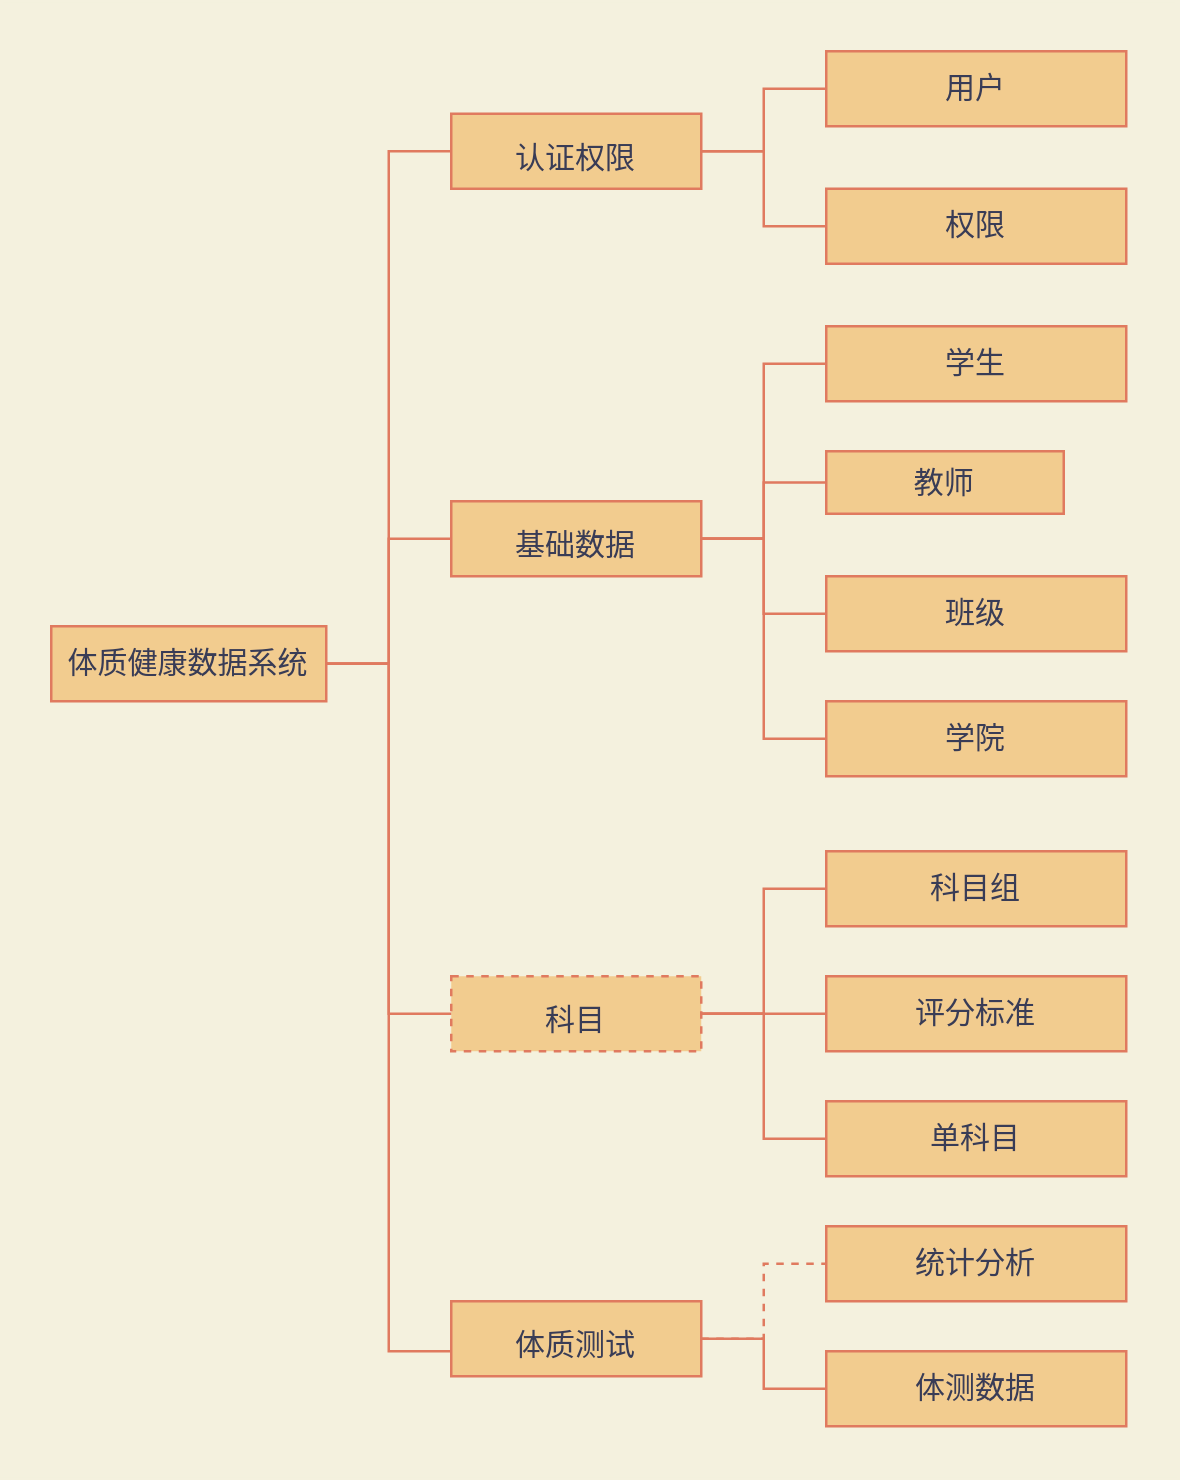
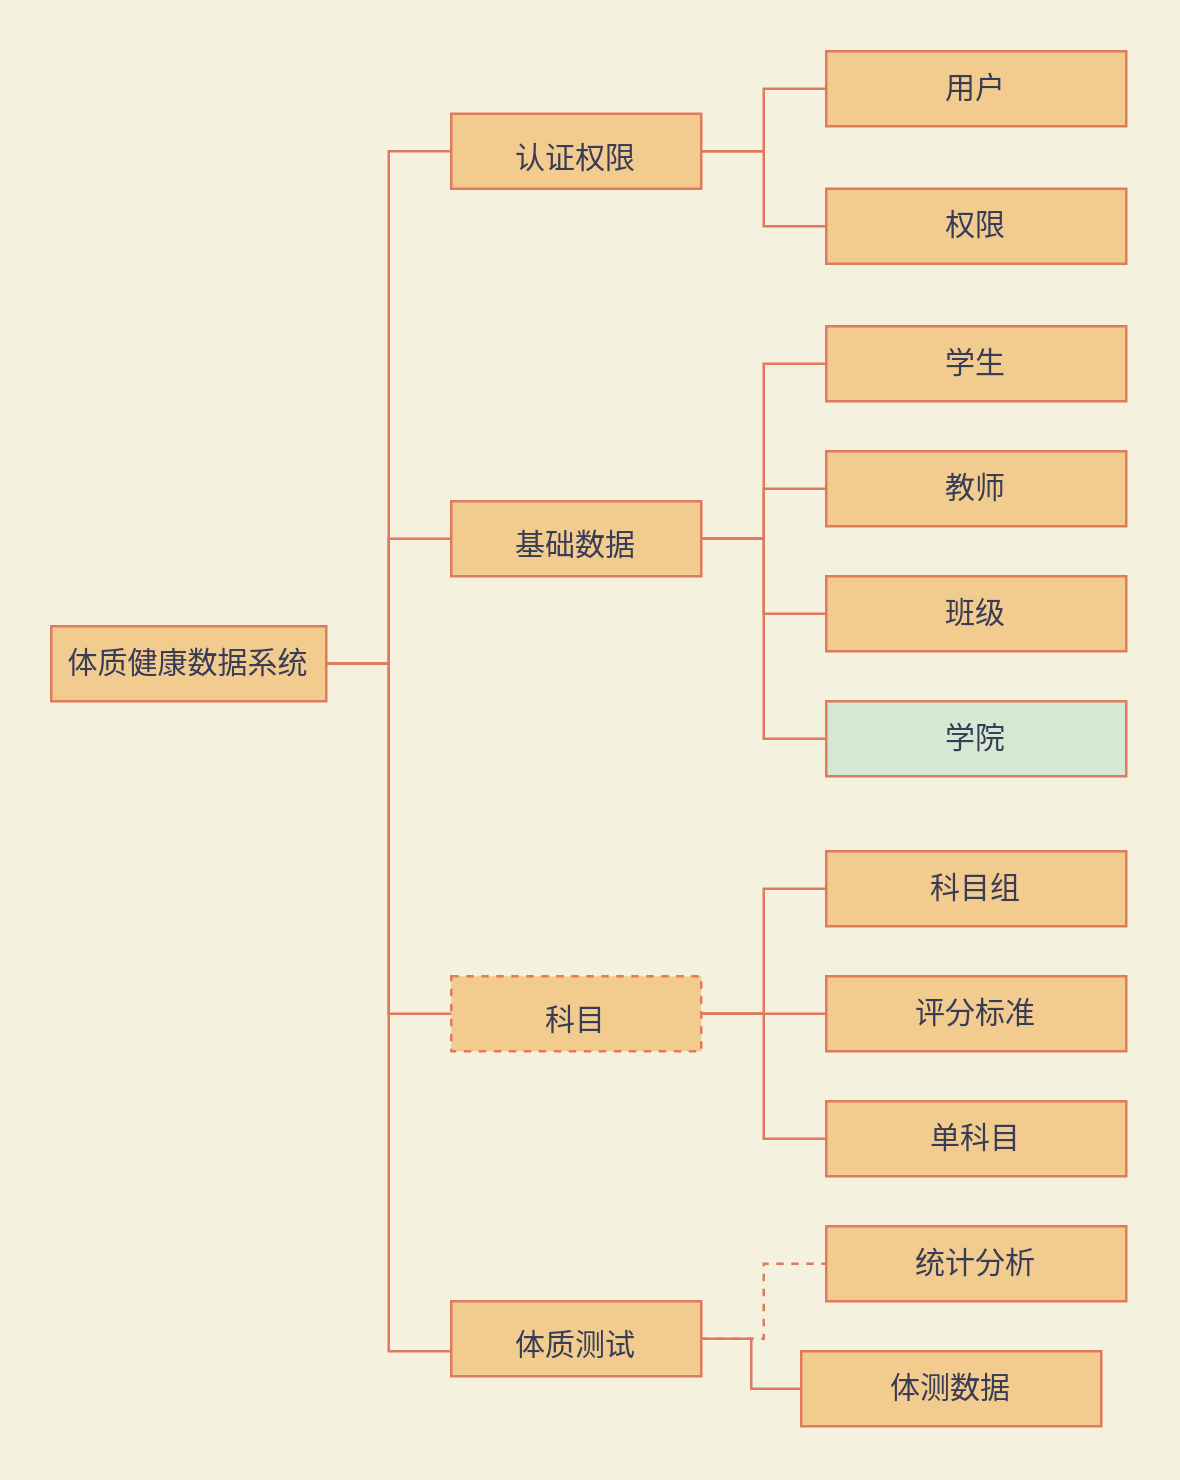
node "教师": size 238x63 -> 300x75
node "学院": fillcolor #f2cc8f -> #d5e8d4
node "体测数据": moved (976, 1389) -> (951, 1389)
